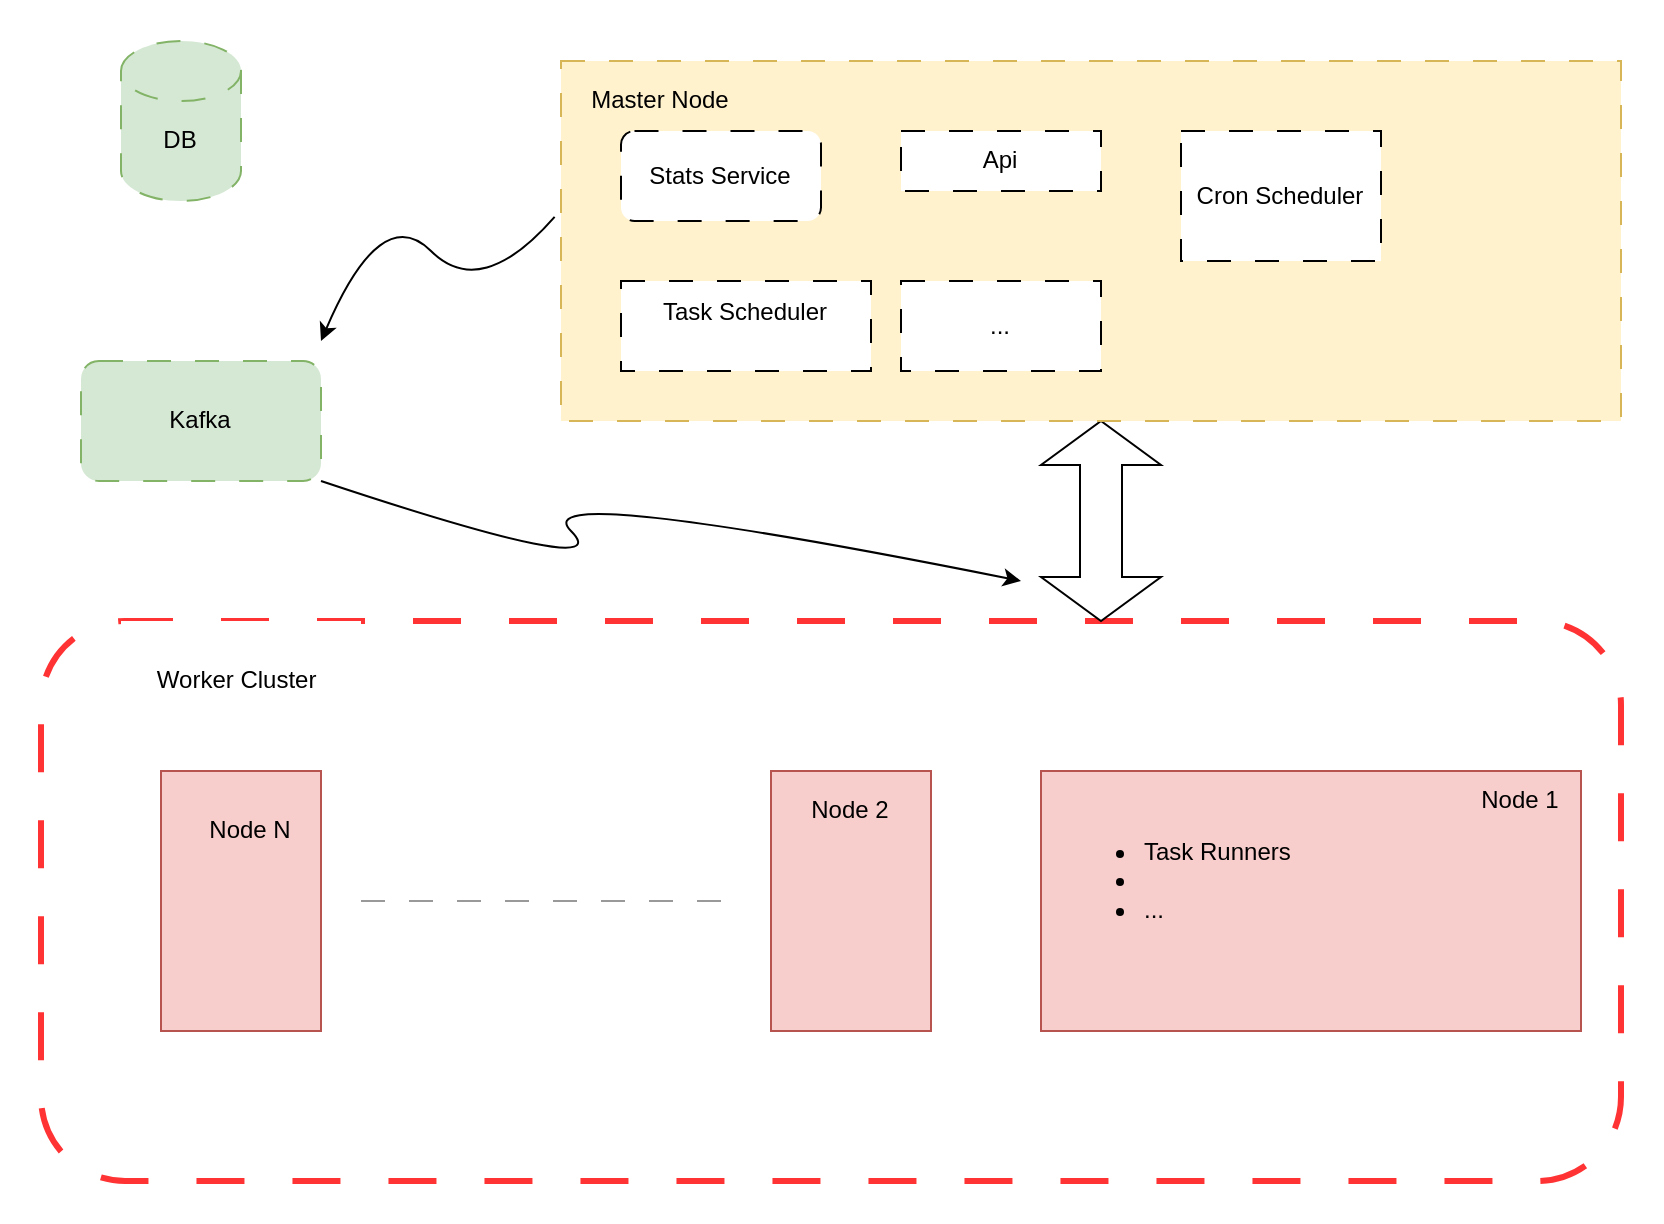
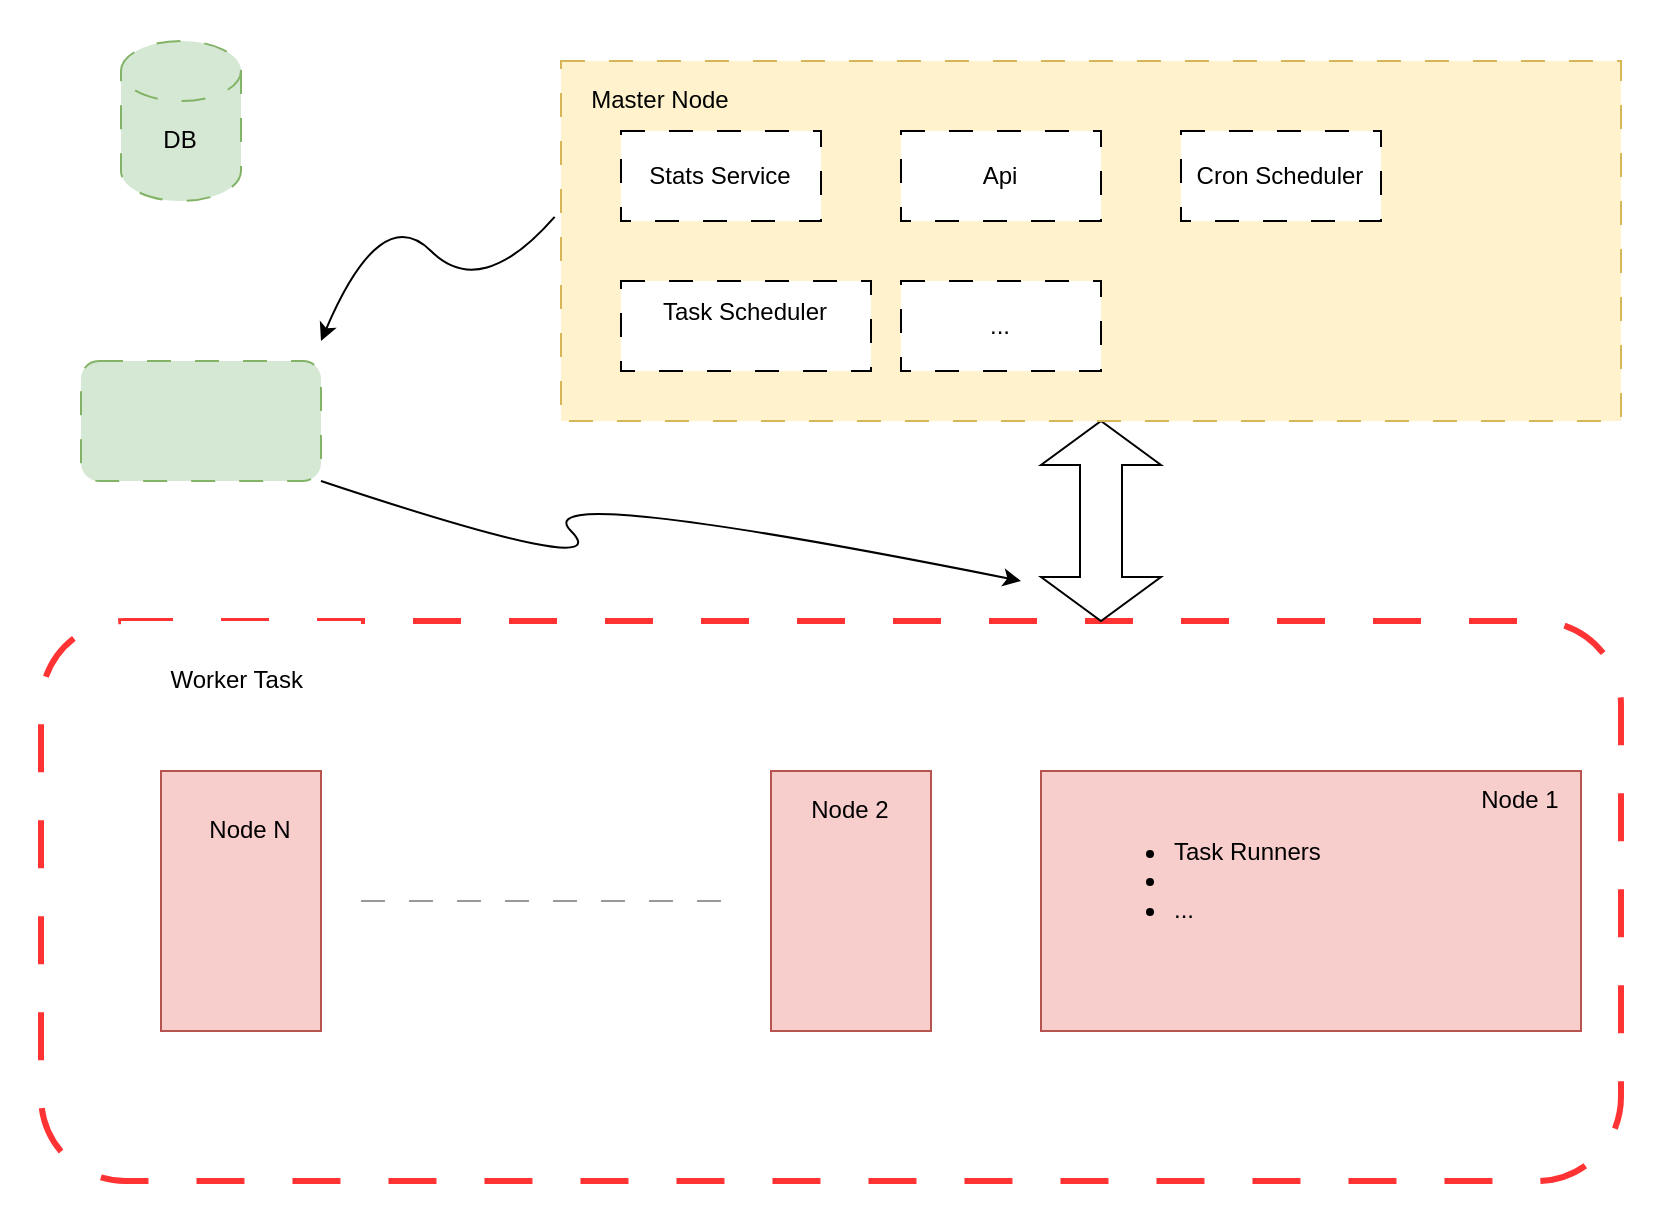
node "Api": size 200x60 -> 200x90
node "Stats Service": shape rounded rectangle -> rectangle
node "Cron Scheduler": size 200x130 -> 200x90
node "Kafka": removed
node "Worker Cluster": label "Worker Cluster" -> "Worker Task"
node "Task Runners ...": moved (1221, 881) -> (1251, 881)
